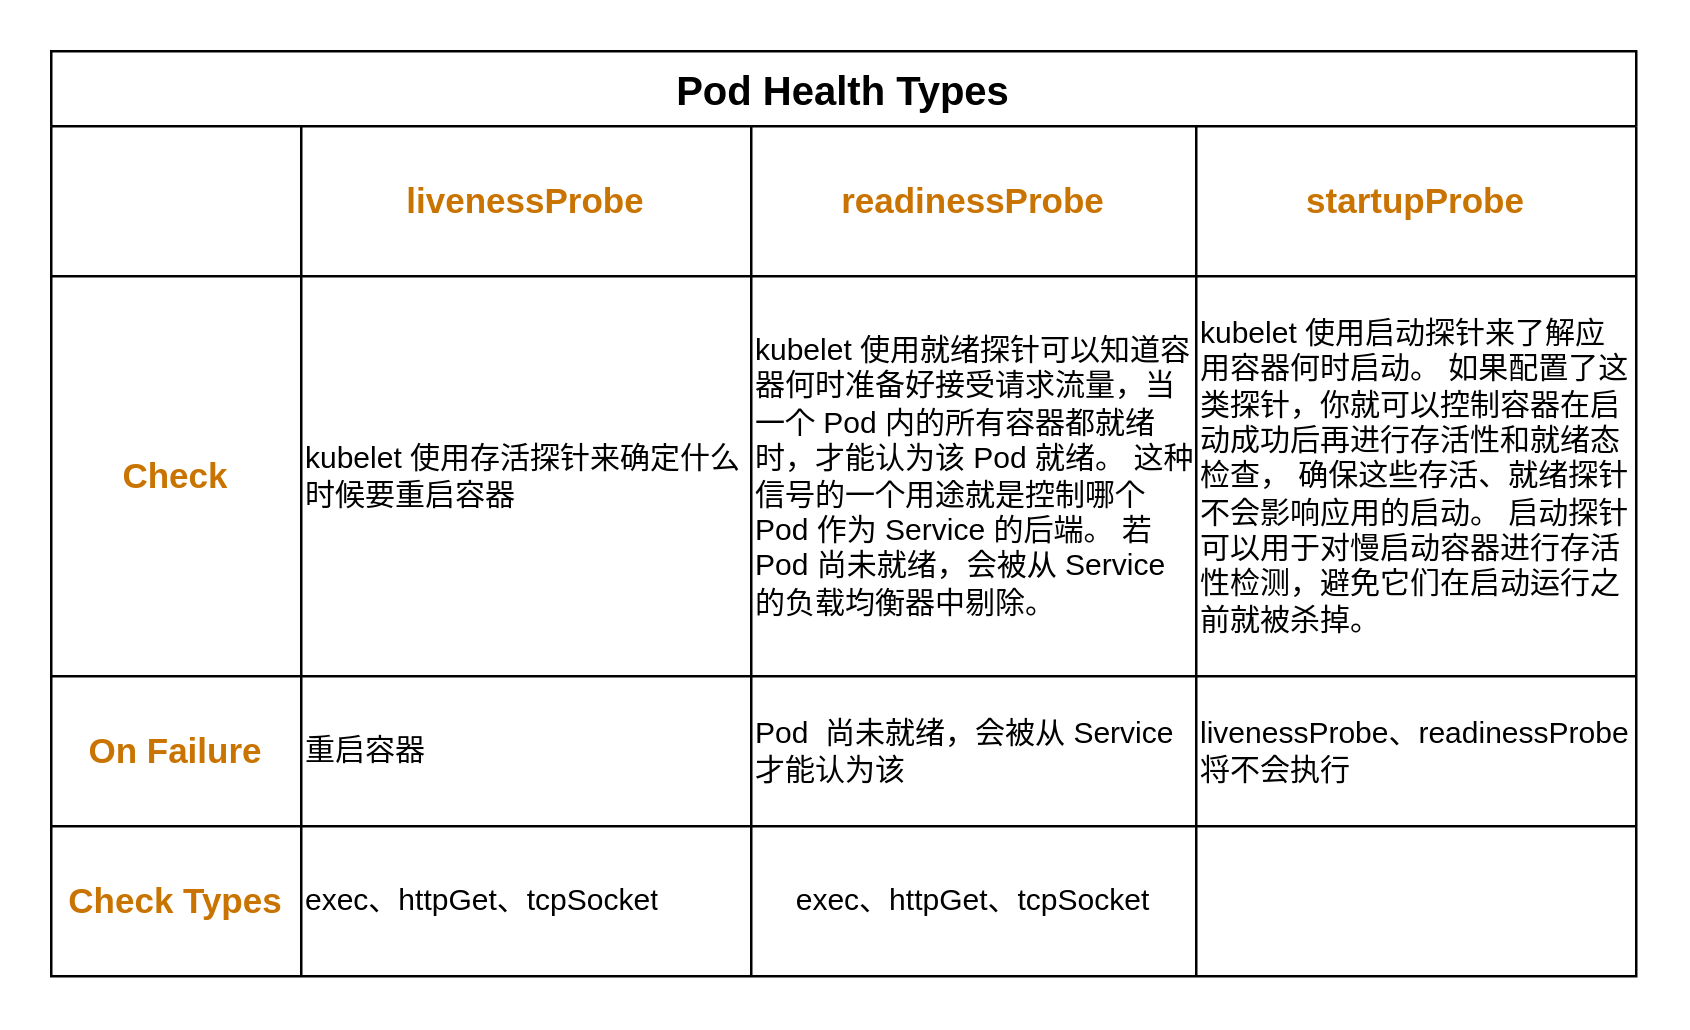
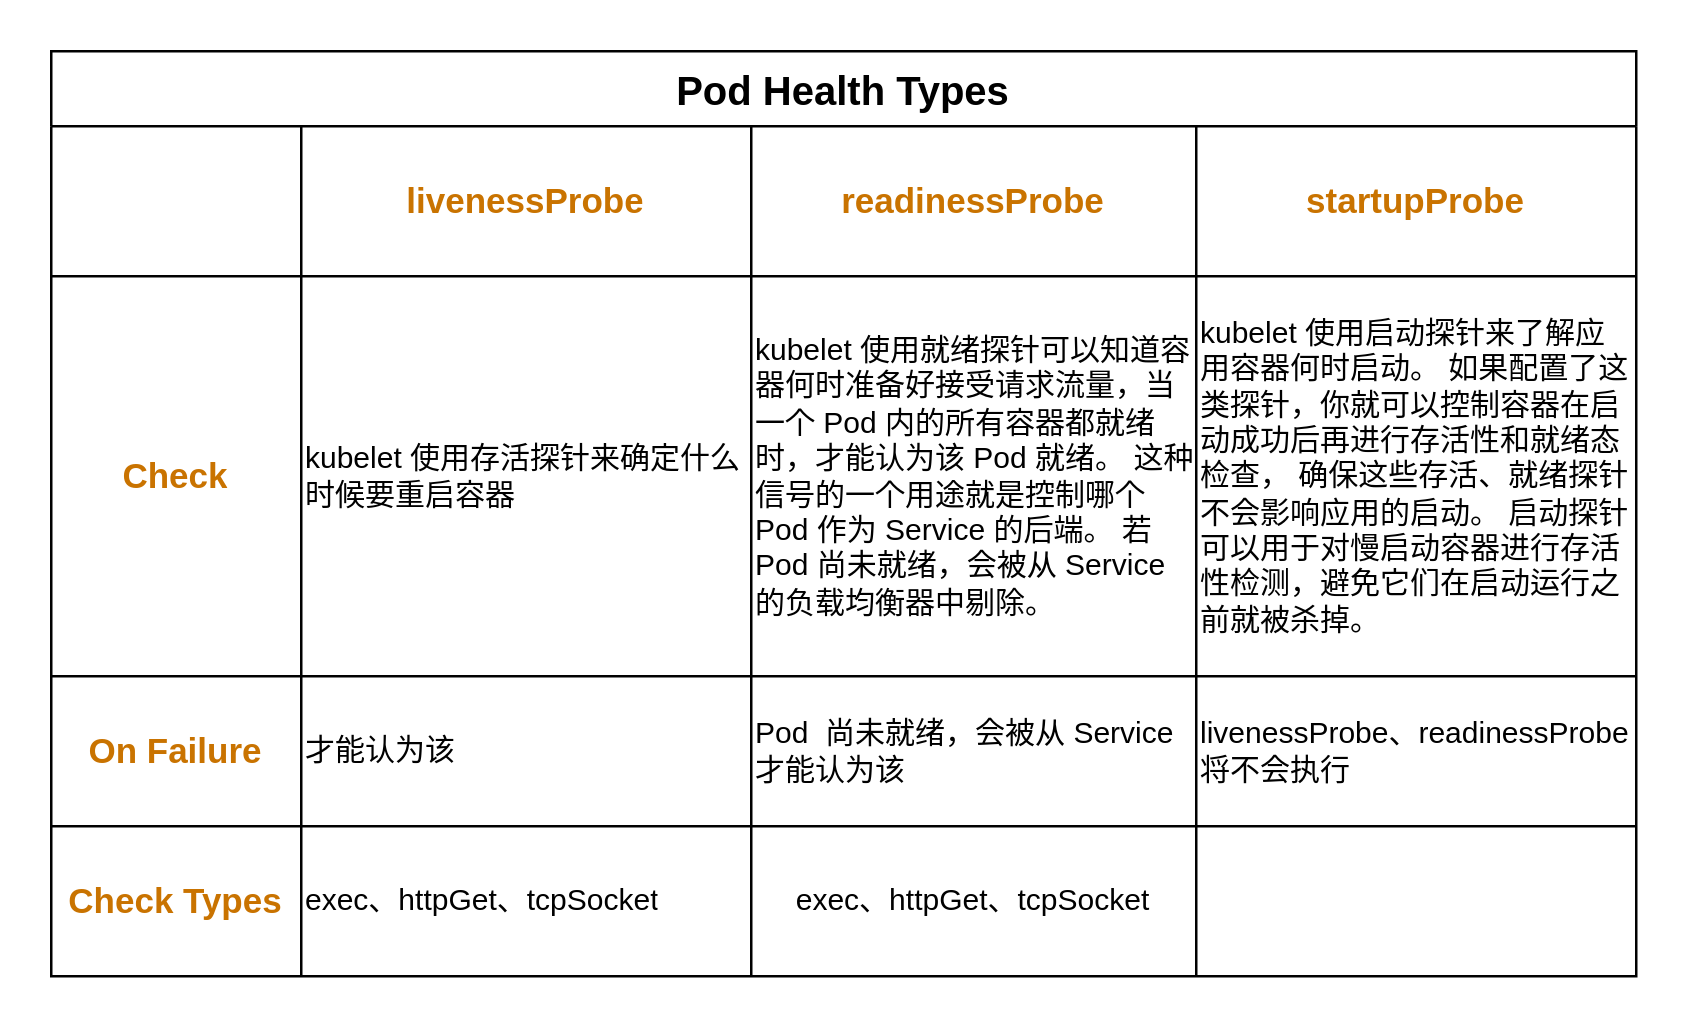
node "重启容器": label "重启容器" -> "才能认为该"
